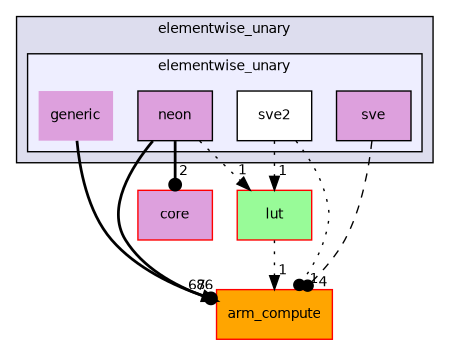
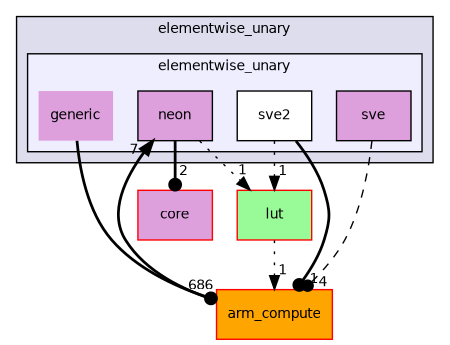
edge "sve2" -> "arm_compute": style dotted -> bold
edge "neon" -> "arm_compute": reversed
